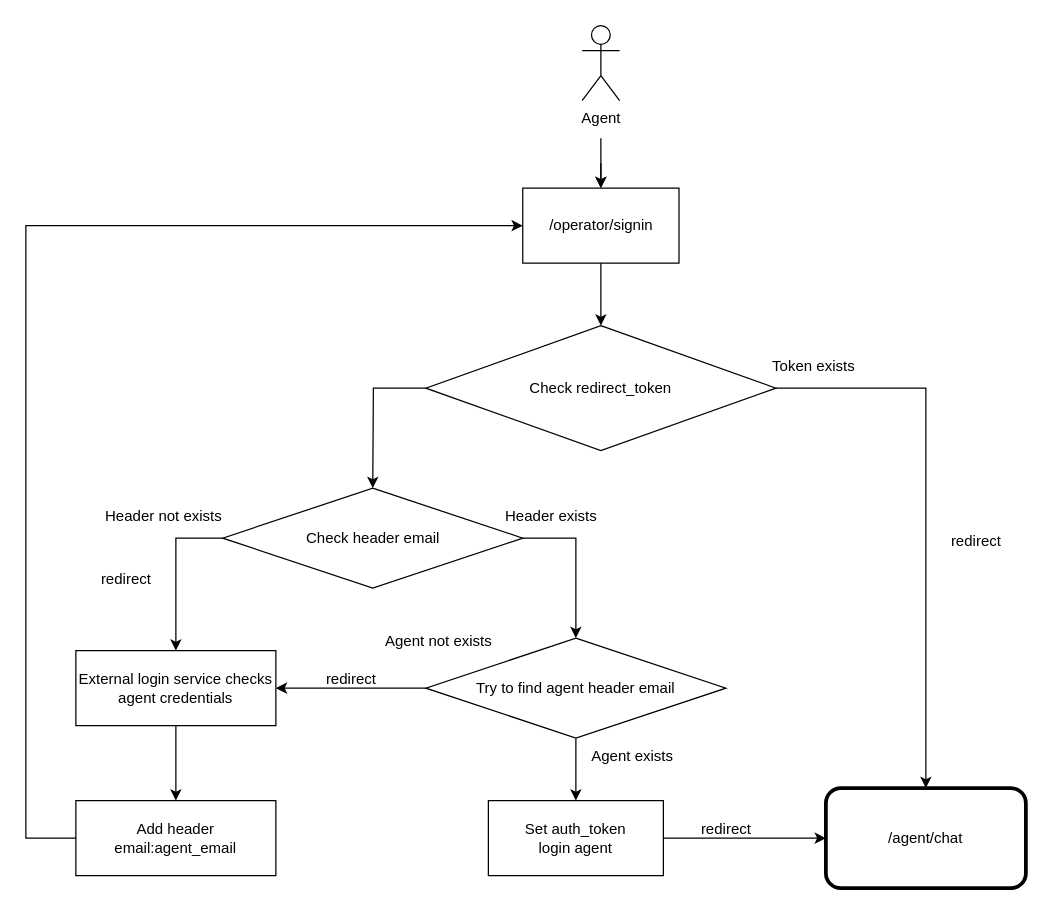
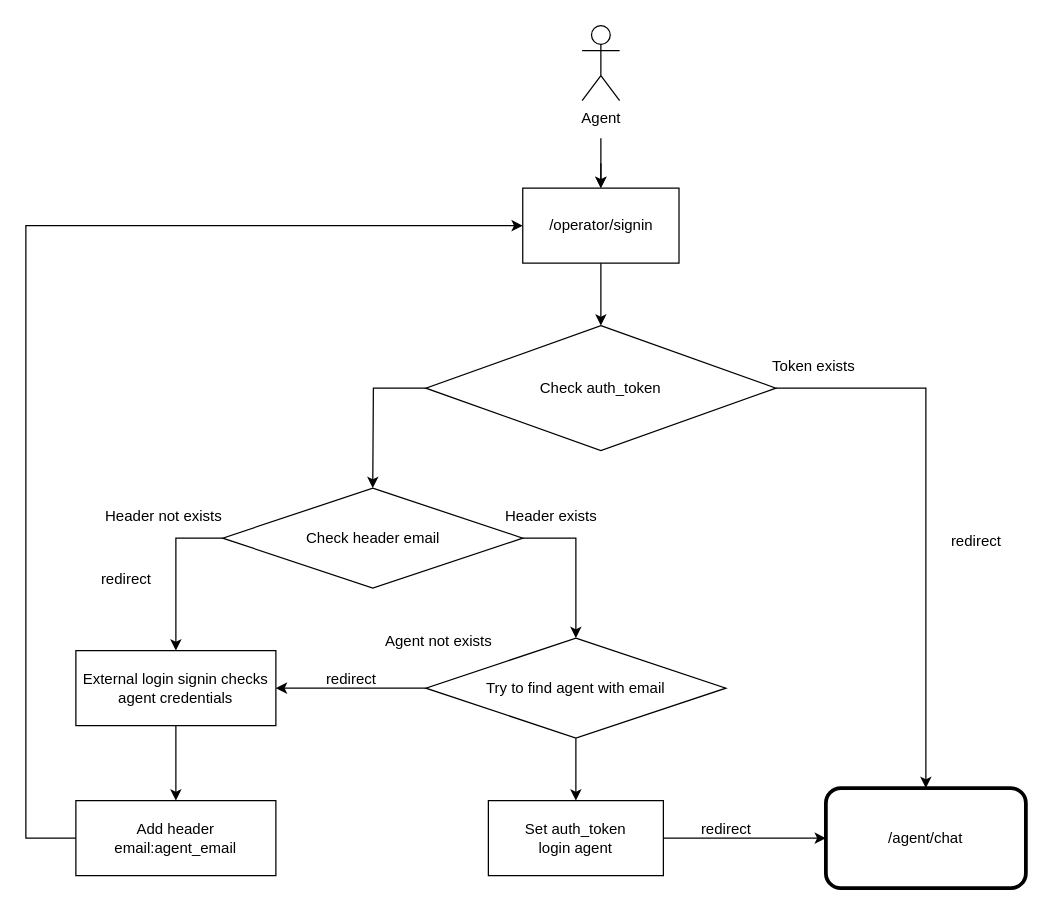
node "Check redirect_token": label "Check redirect_token" -> "Check auth_token"
node "External login service checks agent credentials": label "External login service checks agent credentials" -> "External login signin checks agent credentials"
node "Try to find agent header email": label "Try to find agent header email" -> "Try to find agent with email"
node "Agent exists": removed
